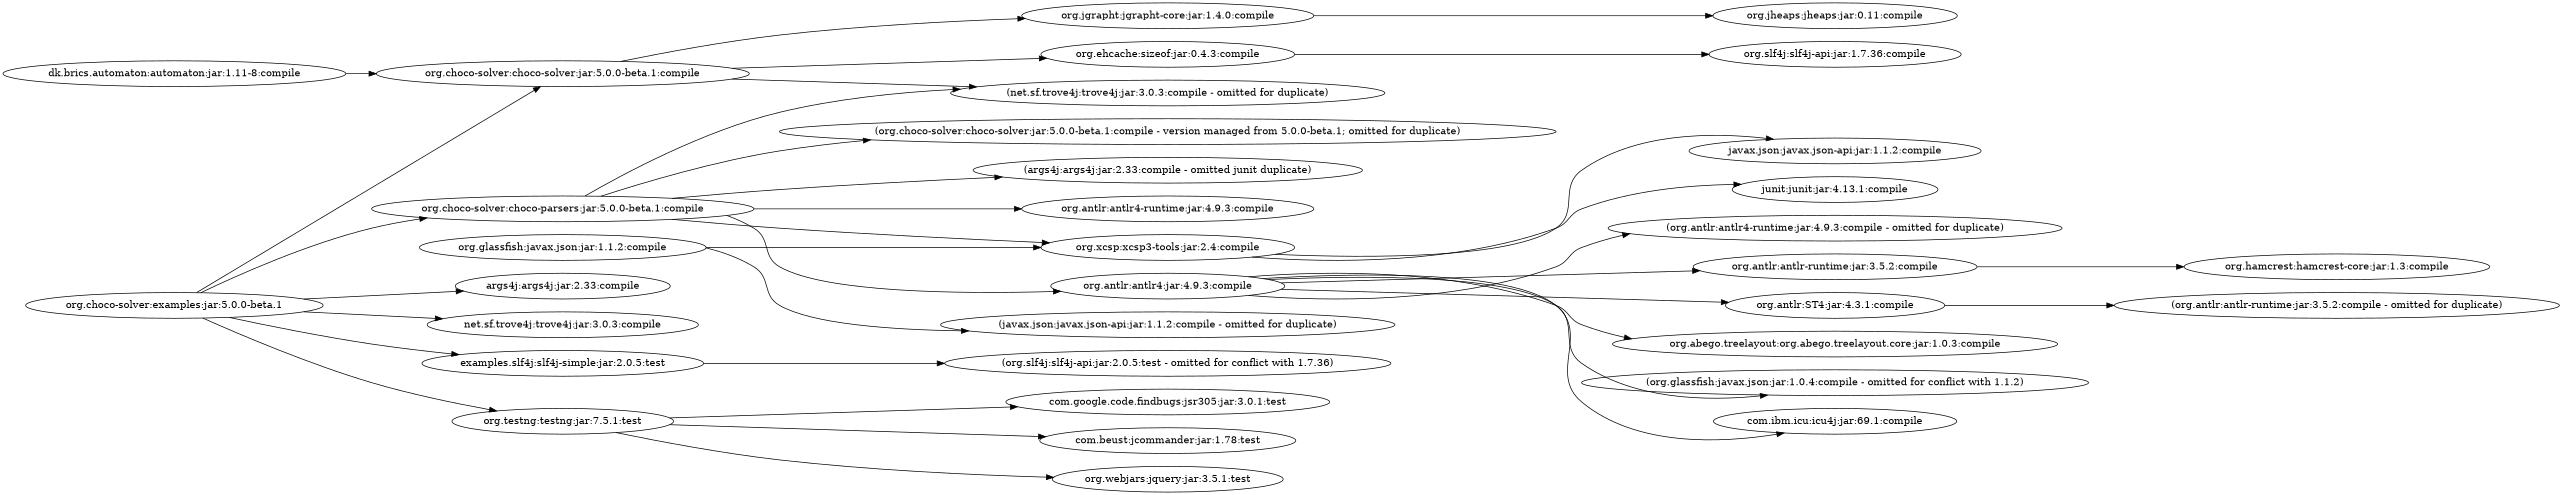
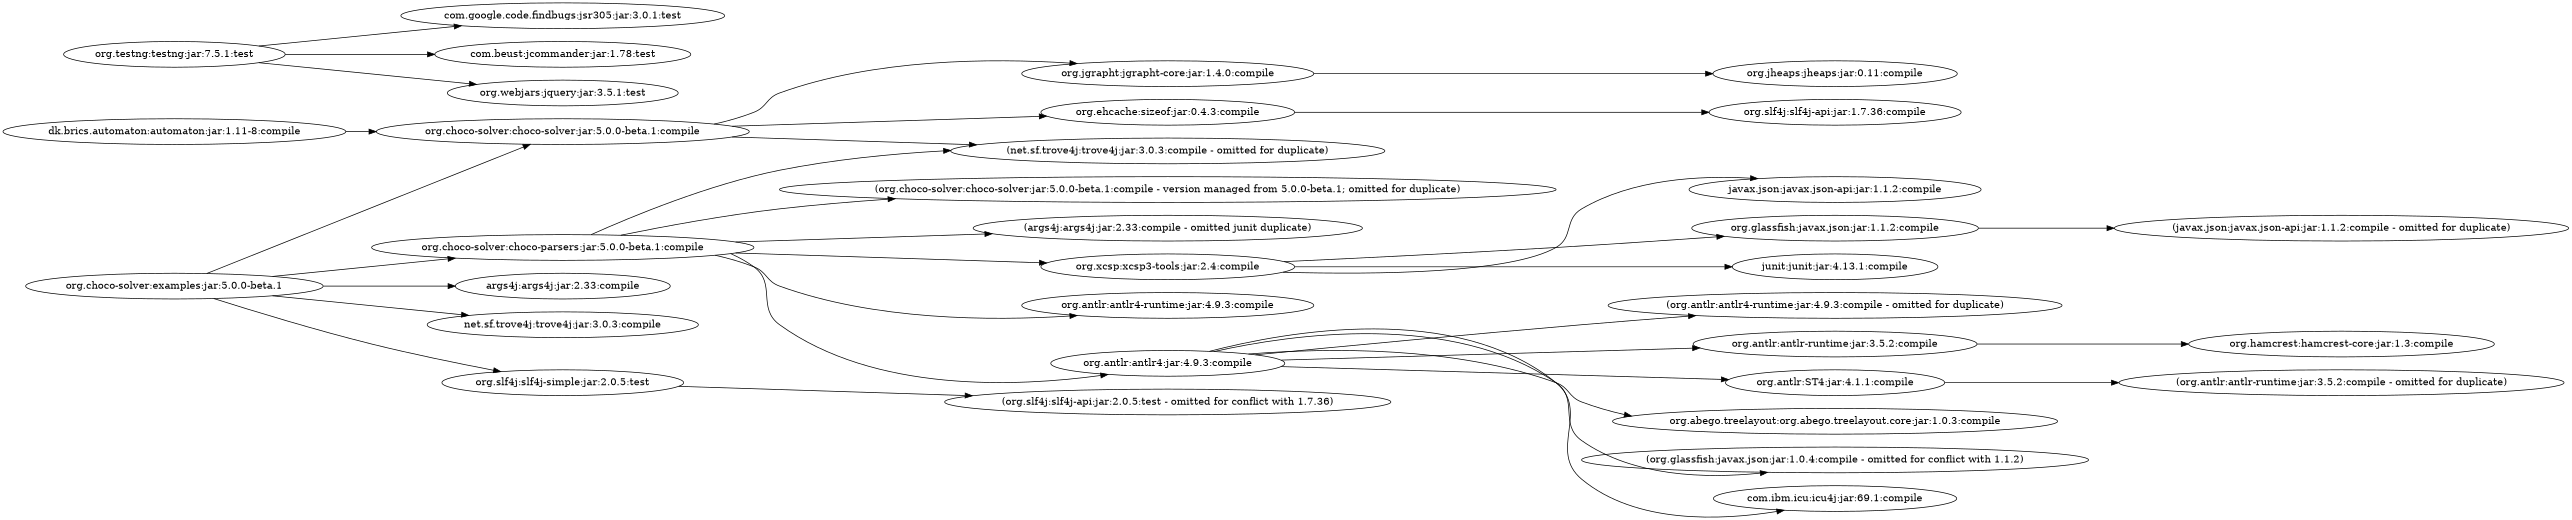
edge "org.glassfish:javax.json:jar:1.1.2:compile" -> "org.xcsp:xcsp3-tools:jar:2.4:compile": reversed
node "org.antlr:ST4:jar:4.3.1:compile": label "org.antlr:ST4:jar:4.3.1:compile" -> "org.antlr:ST4:jar:4.1.1:compile"
node "examples.slf4j:slf4j-simple:jar:2.0.5:test": label "examples.slf4j:slf4j-simple:jar:2.0.5:test" -> "org.slf4j:slf4j-simple:jar:2.0.5:test"
edge "org.choco-solver:examples:jar:5.0.0-beta.1" -> "org.testng:testng:jar:7.5.1:test": removed
